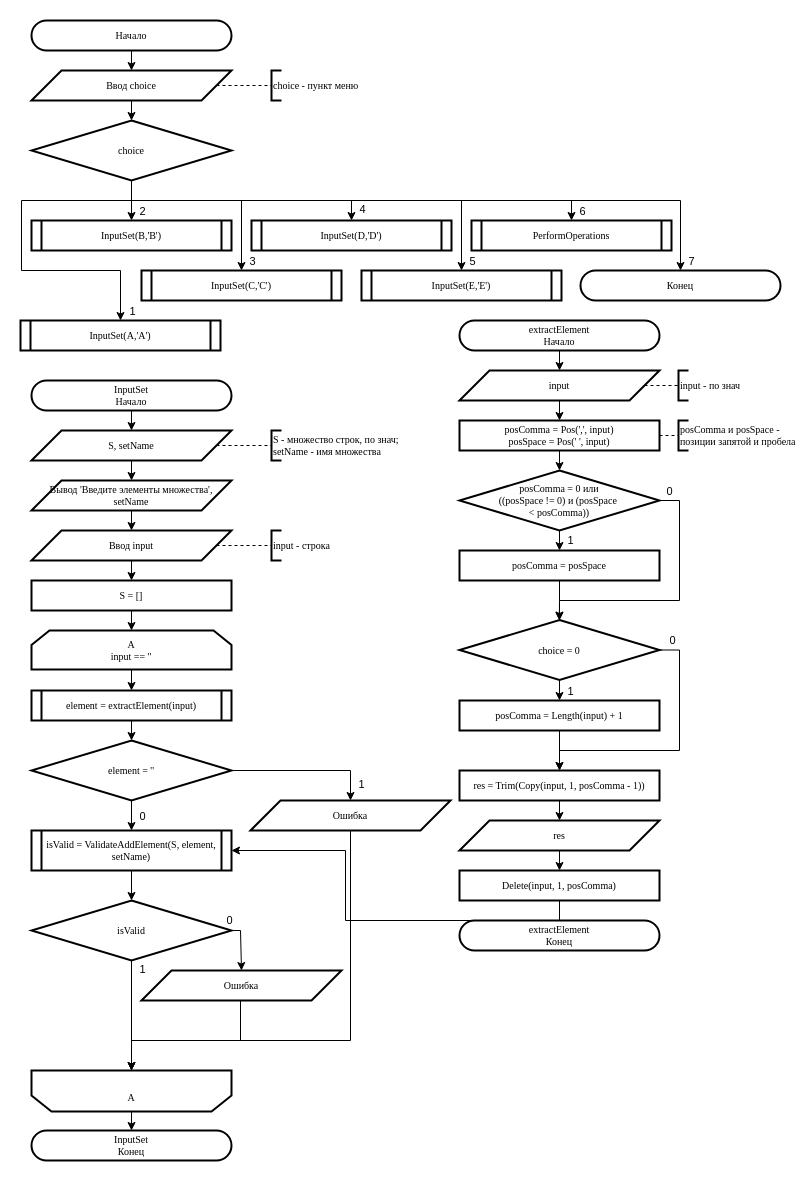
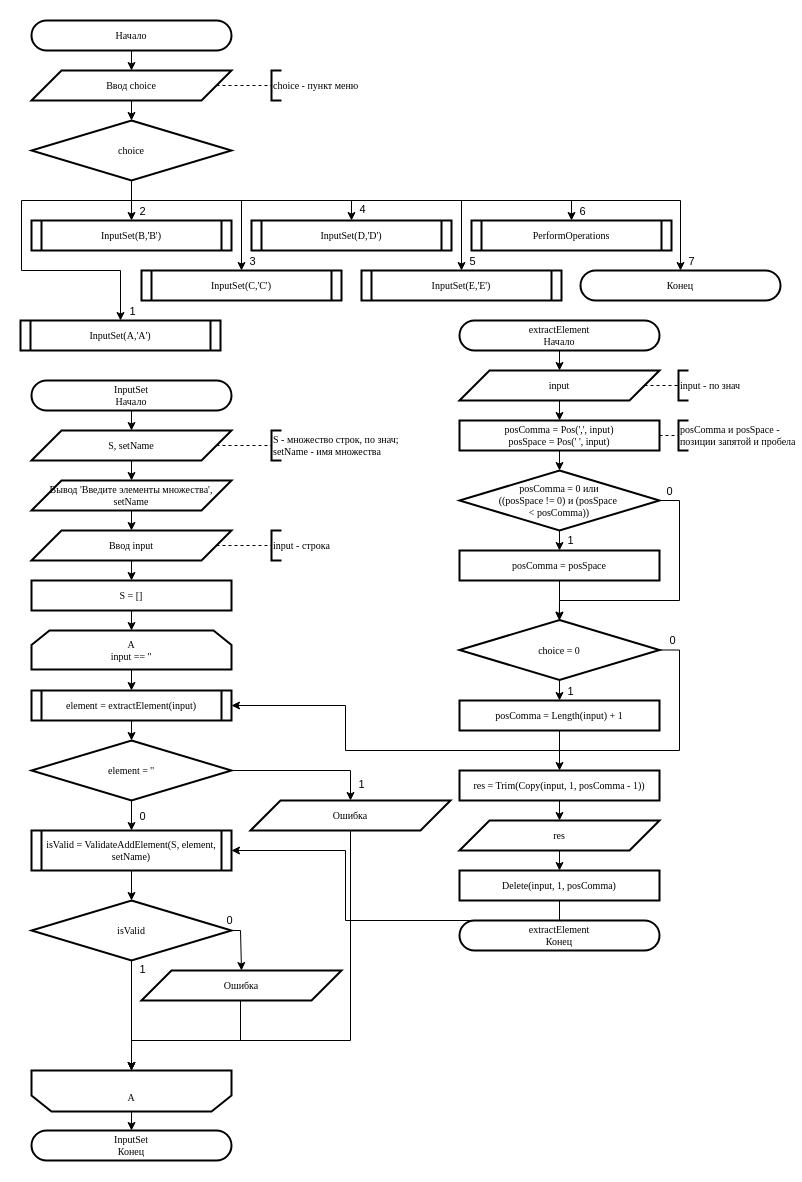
edge "posComma = Length(input) + 1" -> "res = Trim(Copy(input, 1, posComma - 1))": now "posComma = Length(input) + 1" -> "element = extractElement(input)"
